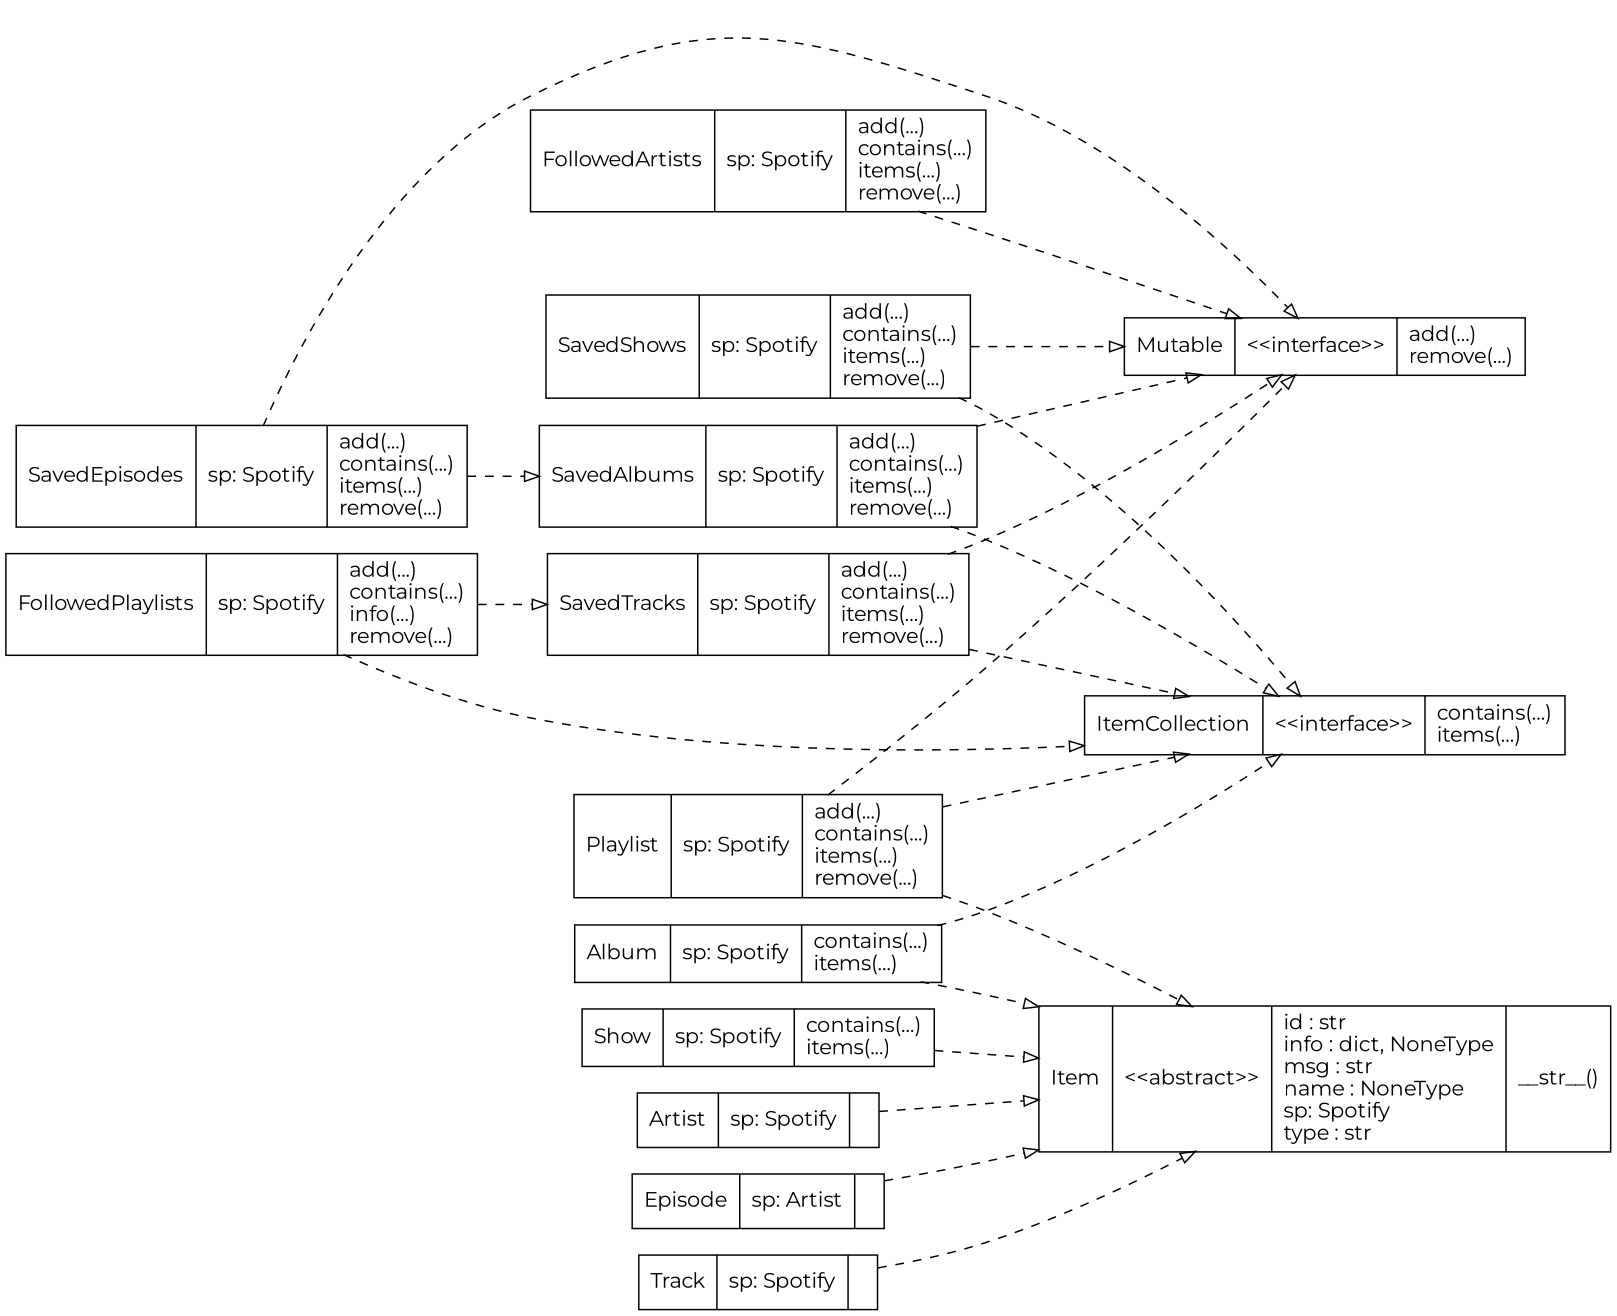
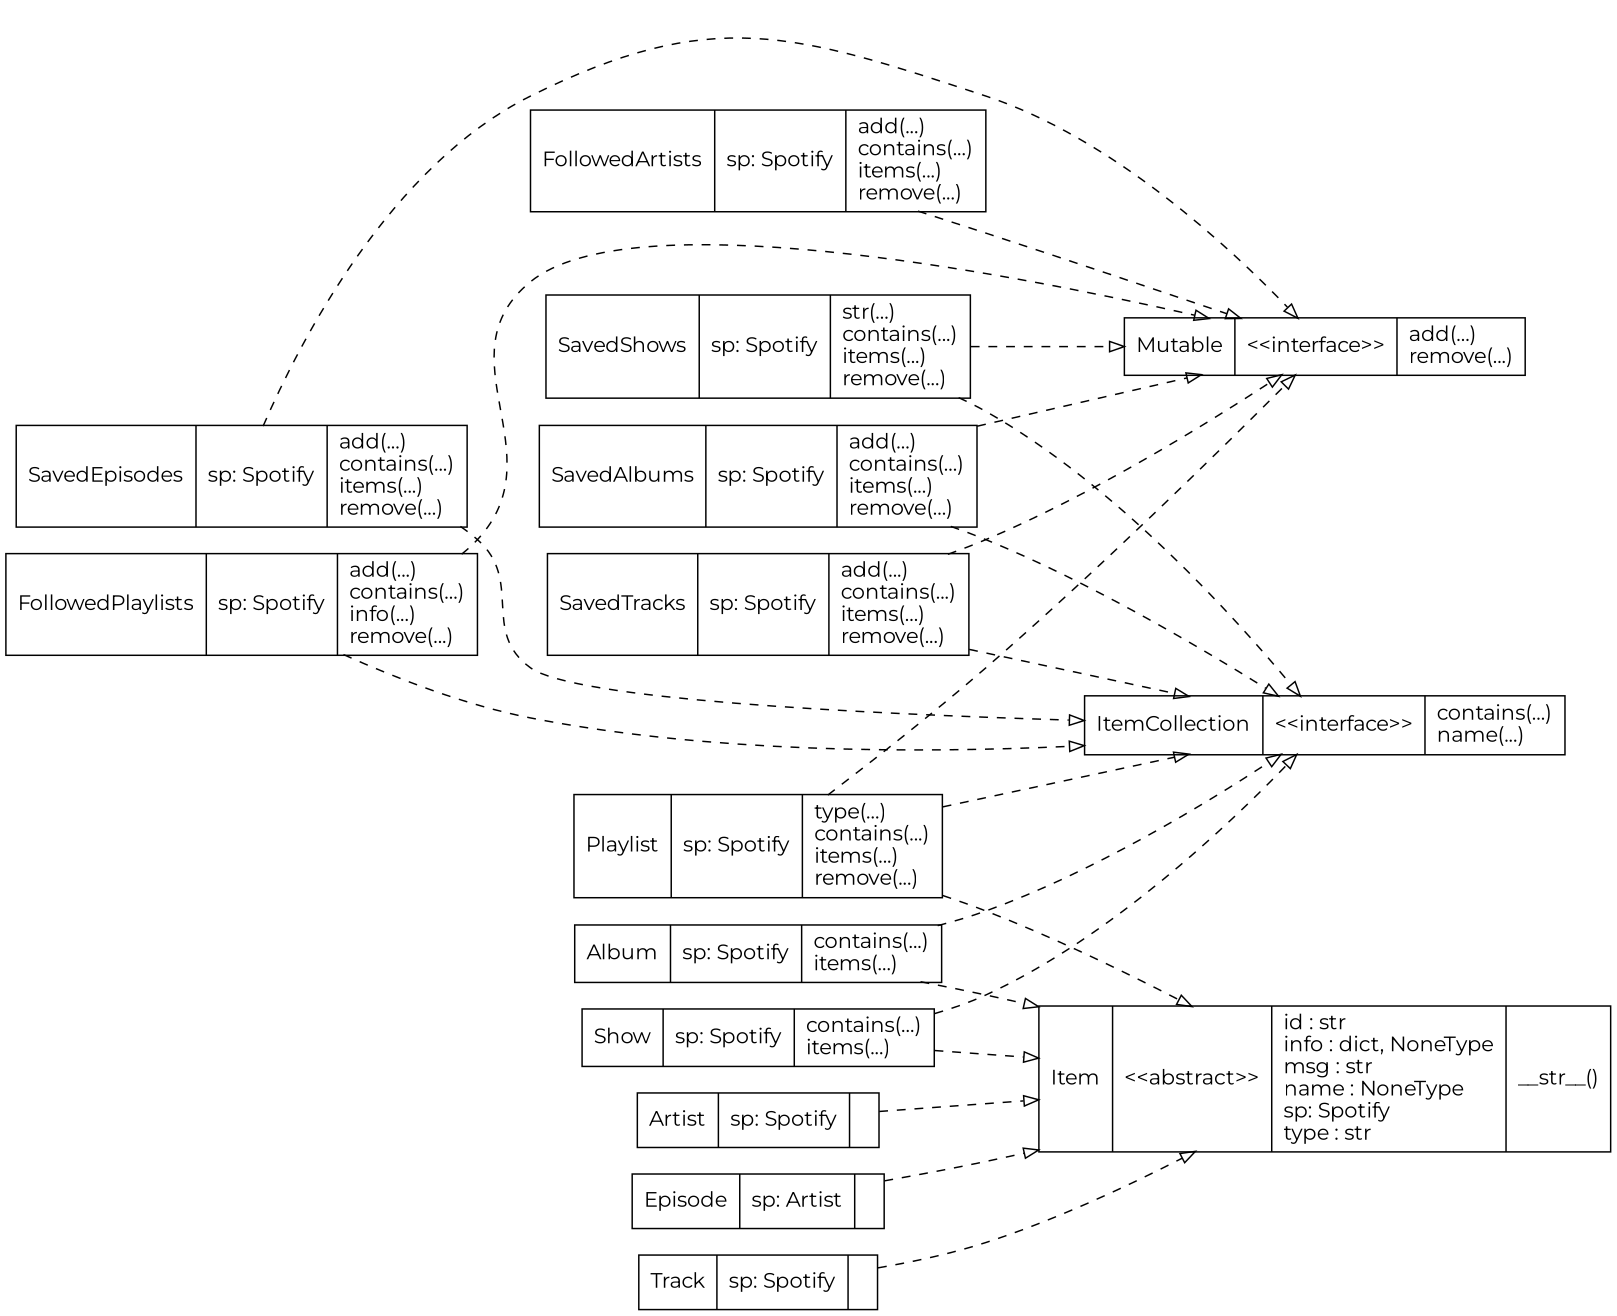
node "SavedShows": text "add(...)" -> "str(...)"
edge "SavedEpisodes" -> "SavedAlbums": now "SavedEpisodes" -> "ItemCollection"
edge "FollowedPlaylists" -> "SavedTracks": now "FollowedPlaylists" -> "Mutable"
node "ItemCollection": text "items(...)" -> "name(...)"
node "Playlist": text "add(...)" -> "type(...)"
edge "Show" -> "ItemCollection": added
